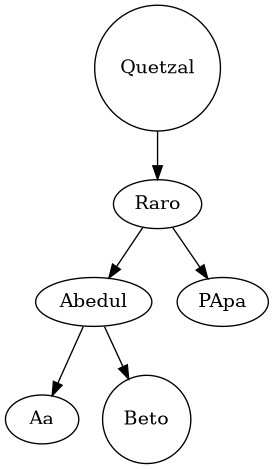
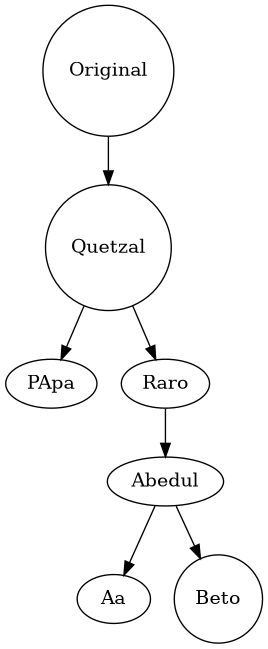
node "Original": added
edge "Raro" -> "PApa": now "Quetzal" -> "PApa"
